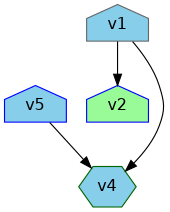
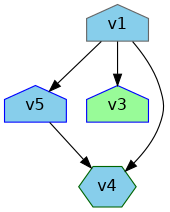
edge "v1" -> "v5": added
node "v2": label "v2" -> "v3"
